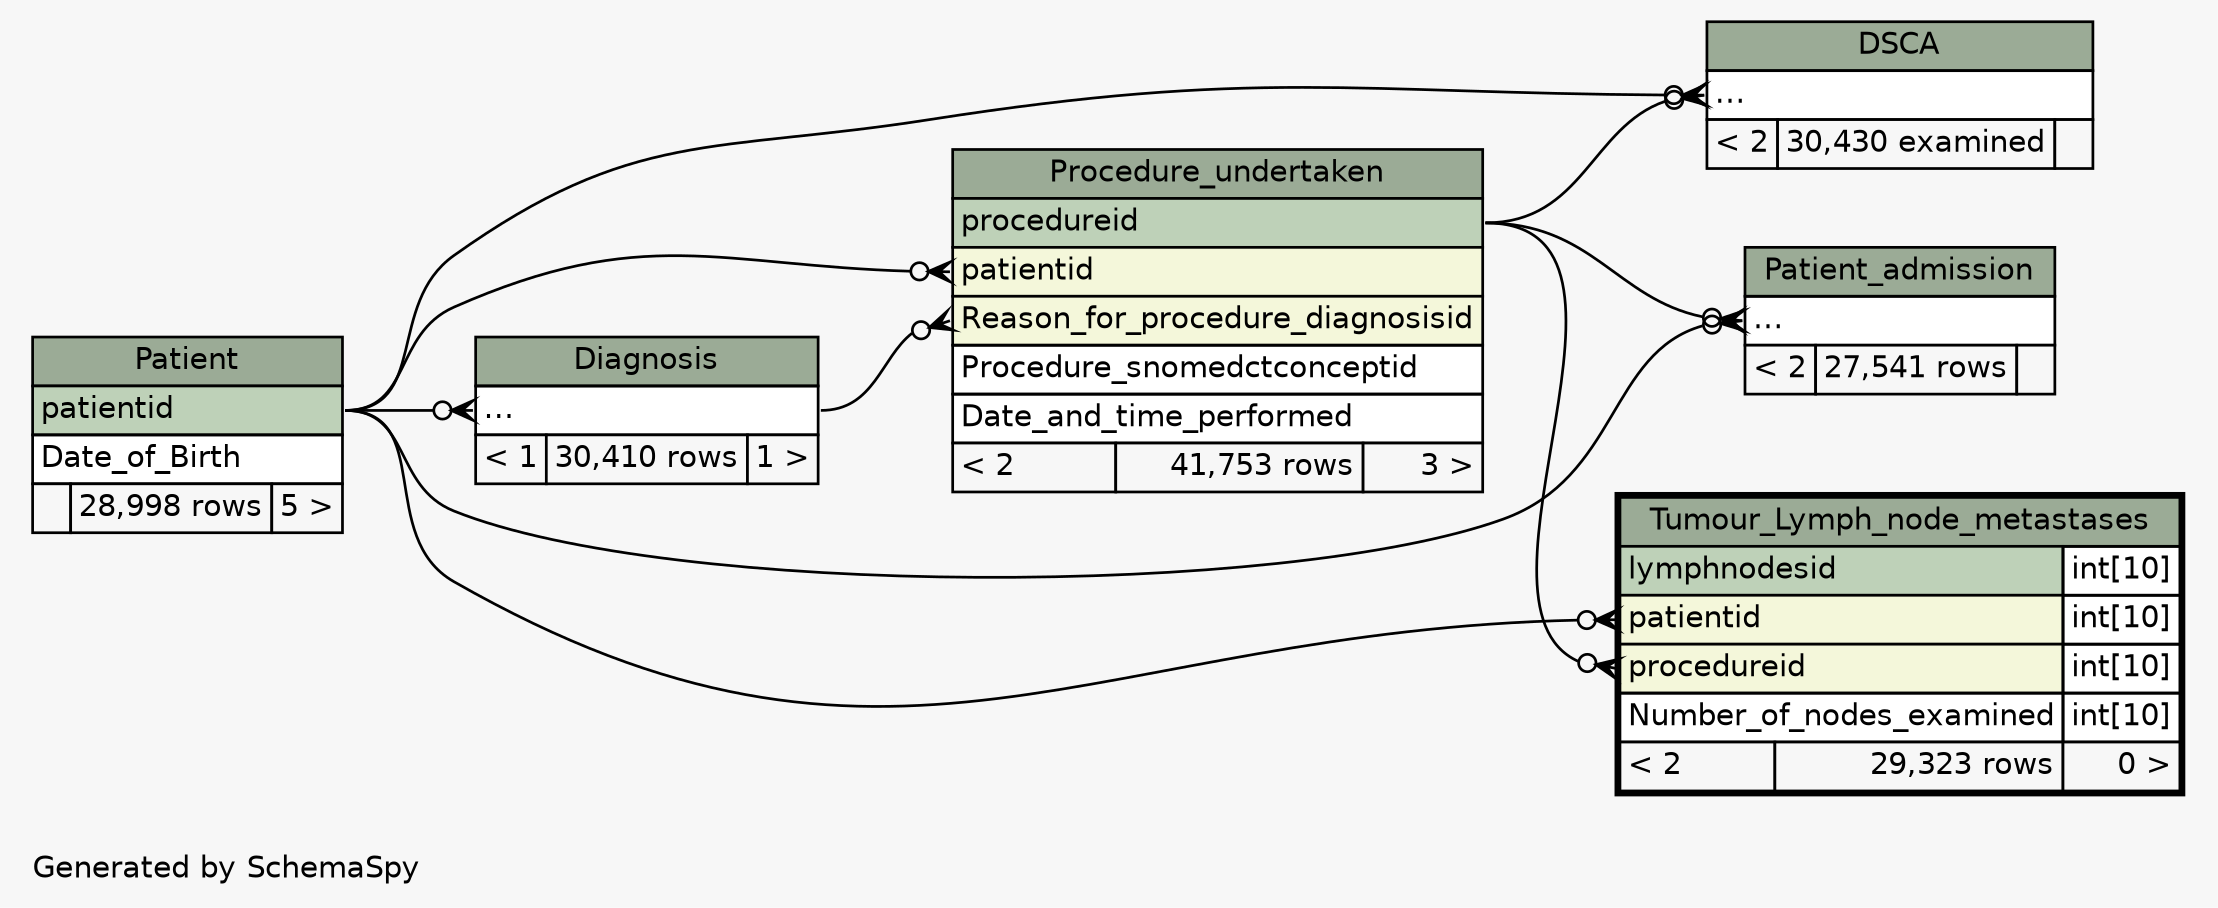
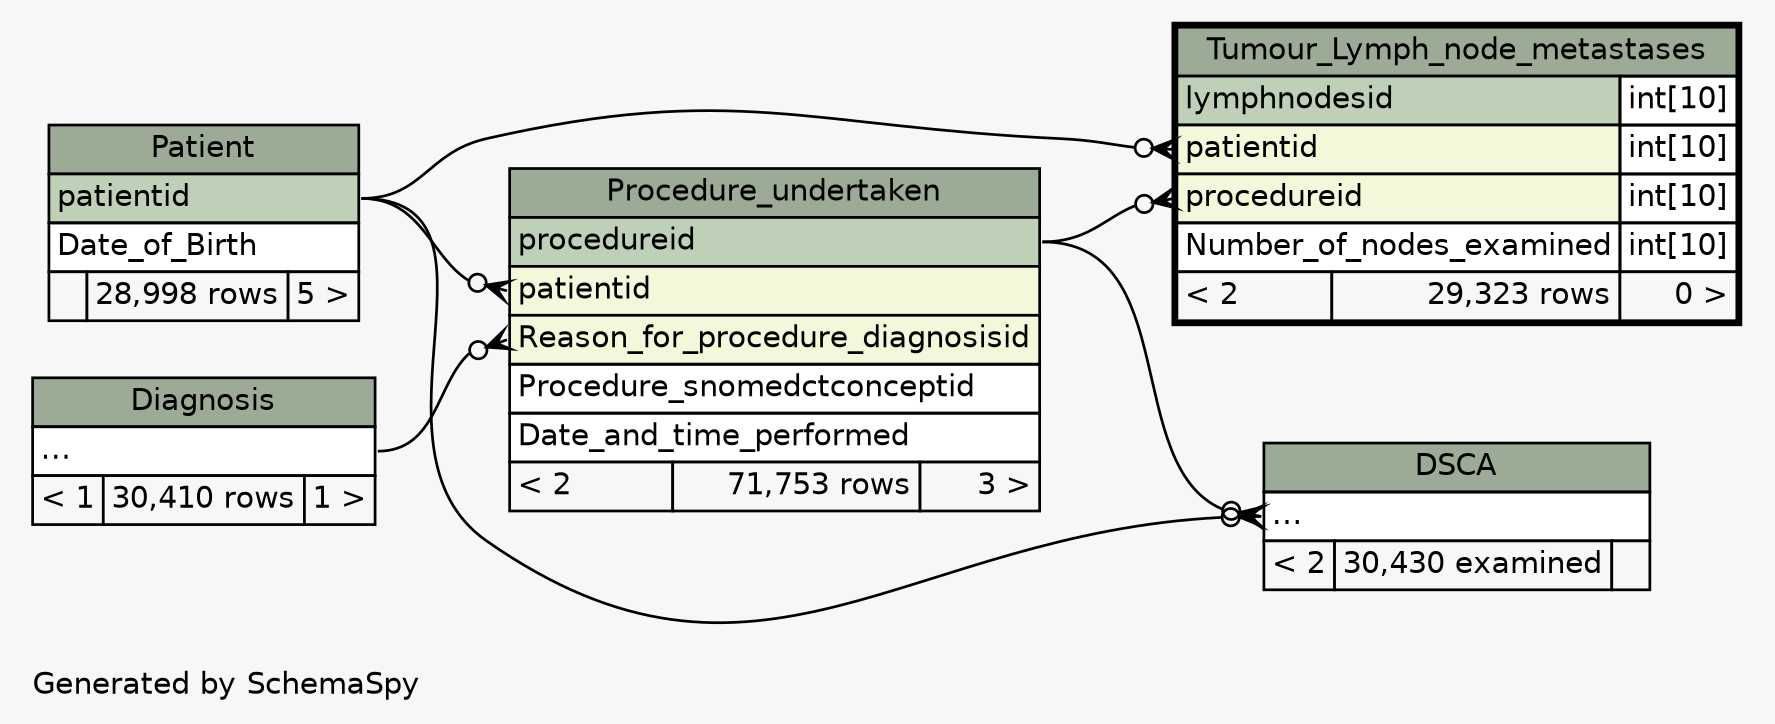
node "Patient_admission": removed
edge "Patient" -> "Diagnosis": removed
node "Procedure_undertaken": text "41,753 rows" -> "71,753 rows"
